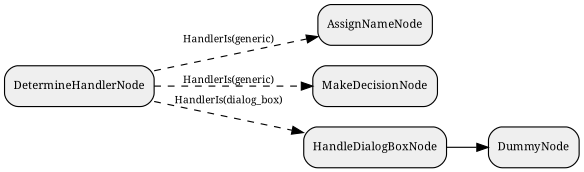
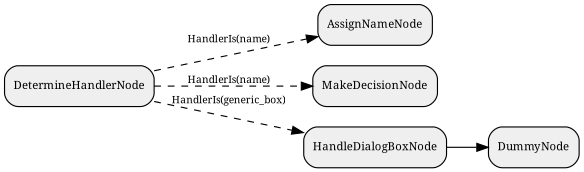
edge "DetermineHandlerNode" -> "AssignNameNode": label "HandlerIs(generic)" -> "HandlerIs(name)"
edge "DetermineHandlerNode" -> "MakeDecisionNode": label "HandlerIs(generic)" -> "HandlerIs(name)"
edge "DetermineHandlerNode" -> "HandleDialogBoxNode": label "HandlerIs(dialog_box)" -> "HandlerIs(generic_box)"
